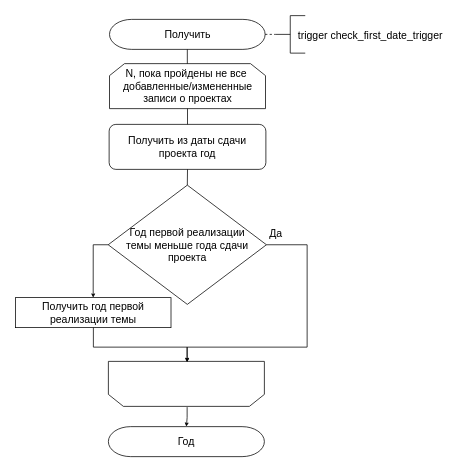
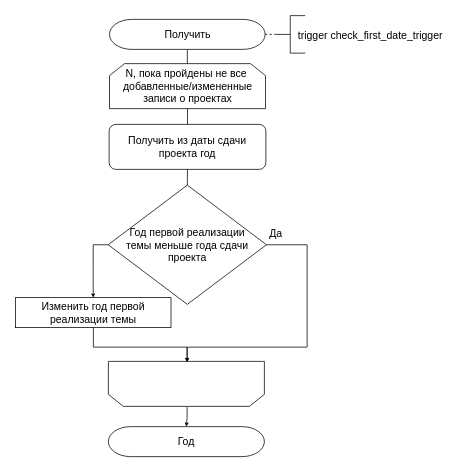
node "Получить год первой реализации темы": label "Получить год первой реализации темы" -> "Изменить год первой реализации темы"
